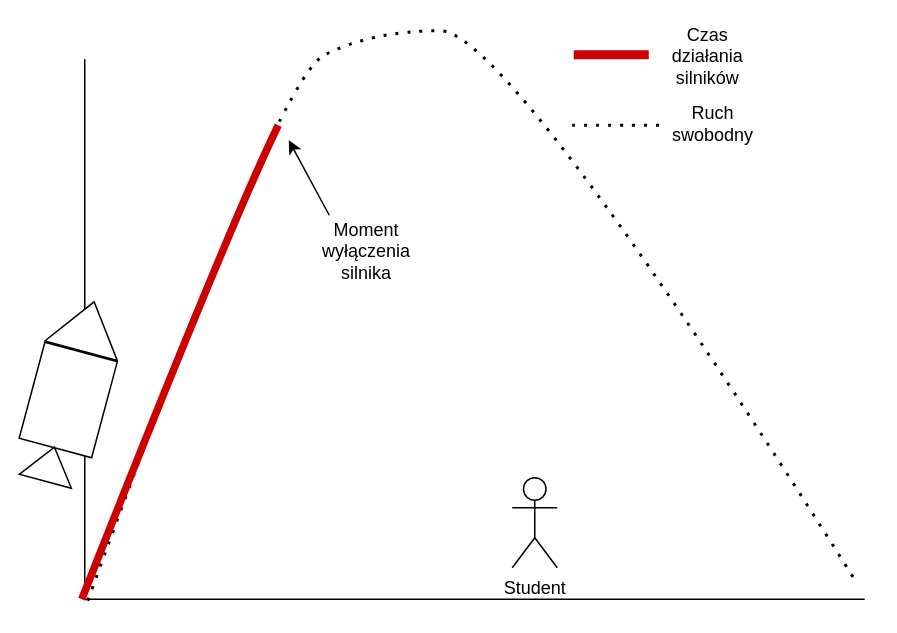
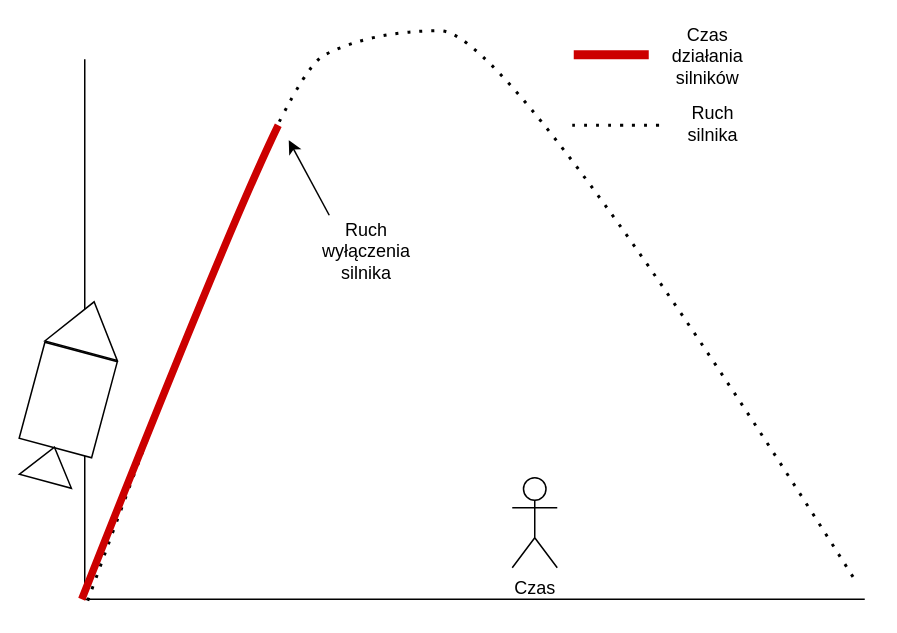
node "Ruch swobodny": label "Ruch swobodny" -> "Ruch silnika"
node "Moment wyłączenia silnika": label "Moment wyłączenia silnika" -> "Ruch wyłączenia silnika"
node "Student": label "Student" -> "Czas"
